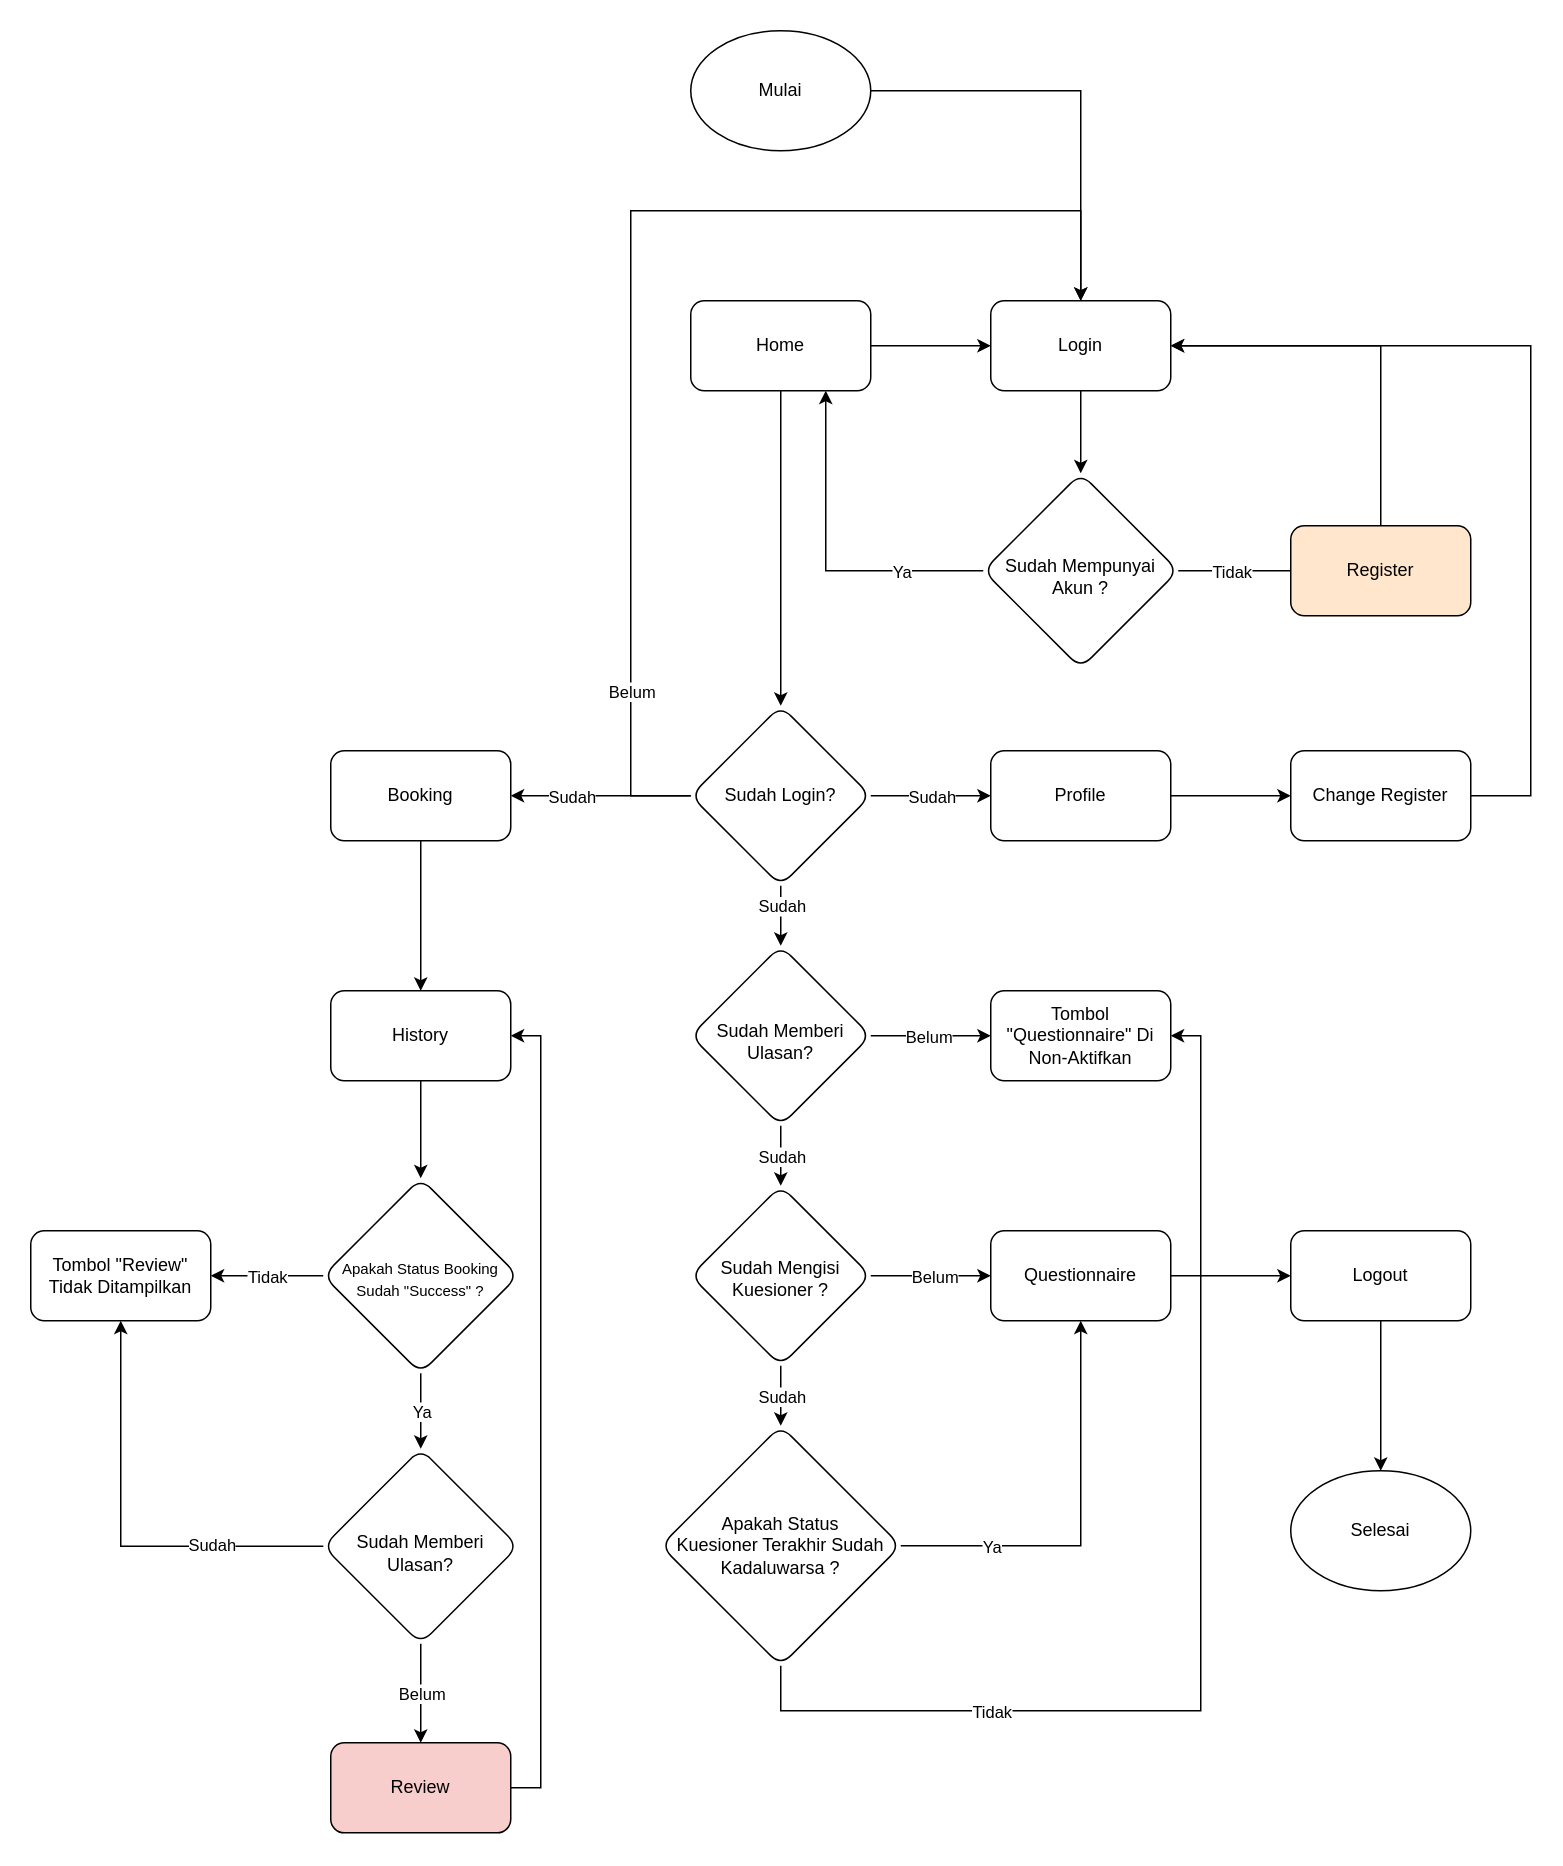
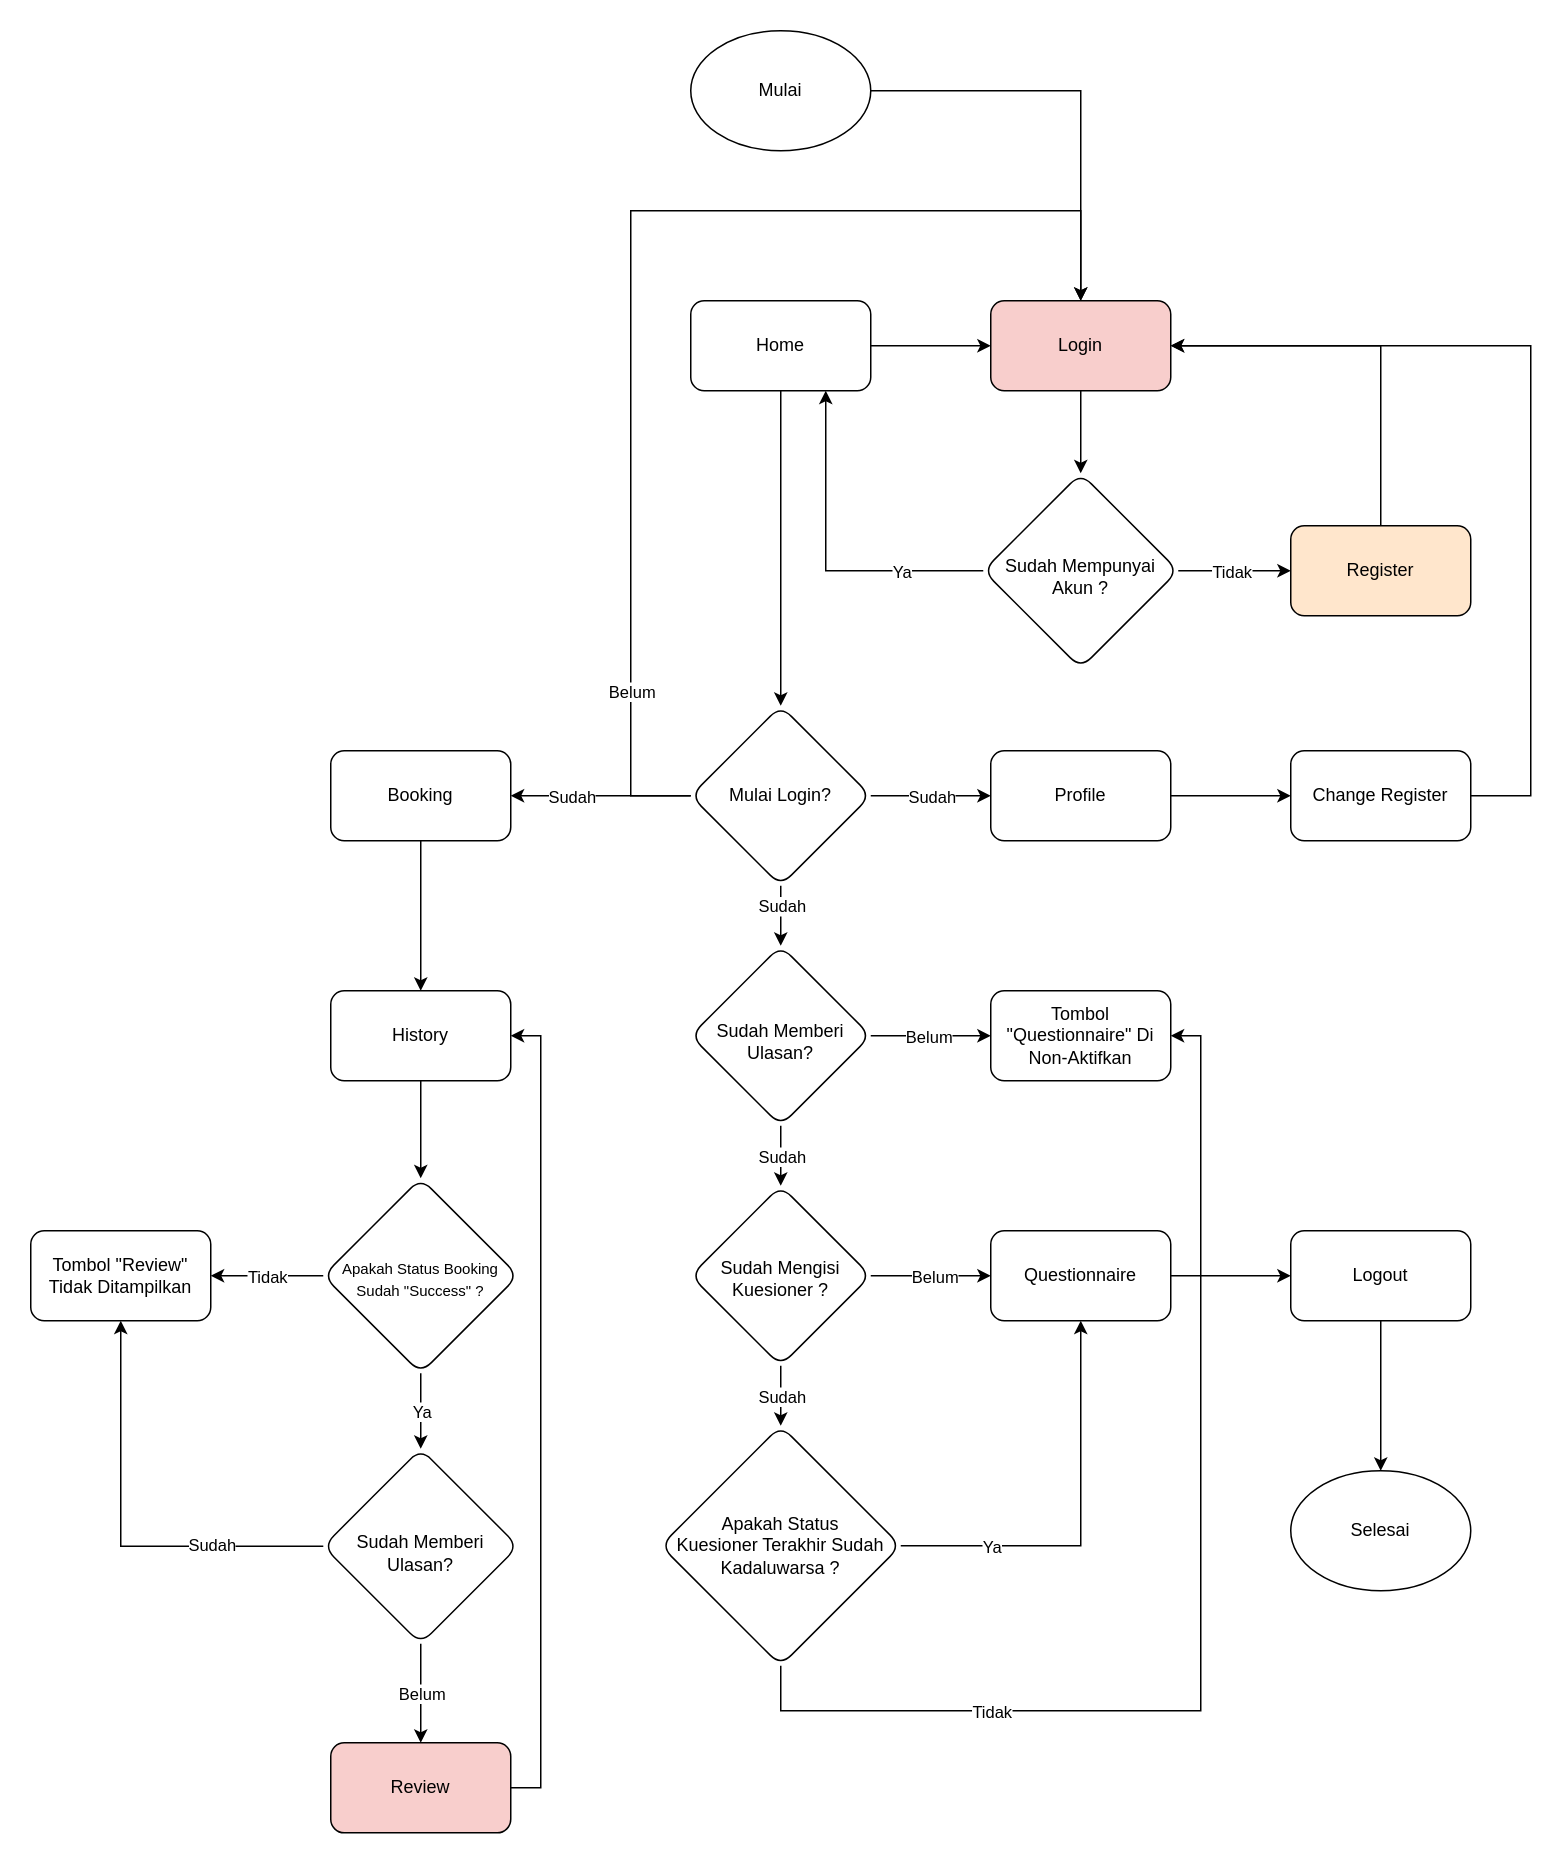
node "Login": fillcolor #ffffff -> #f8cecc
edge "Sudah Mempunyai Akun ?" -- "Register": arrowhead none -> classic
node "Sudah Login?": label "Sudah Login?" -> "Mulai Login?"
